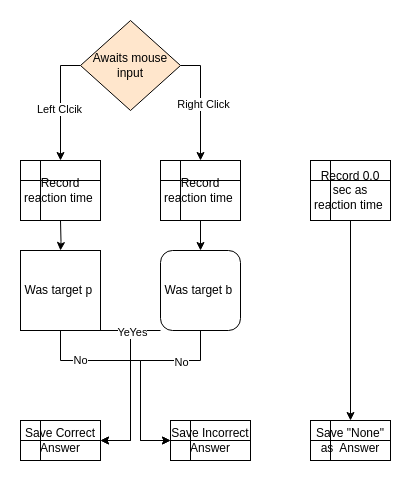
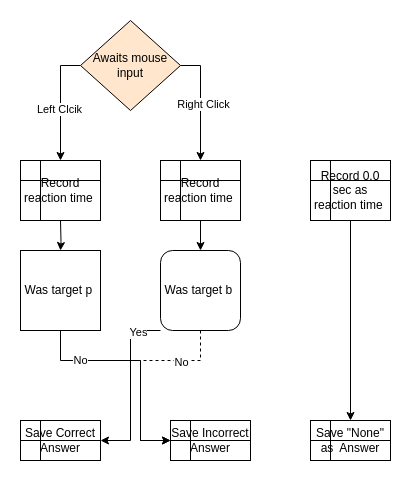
edge "Was target p" -> "Save Correct Answer": removed, label "Yes"
edge "Was target b" -> "Save Incorrect Answer": style solid -> dashed
